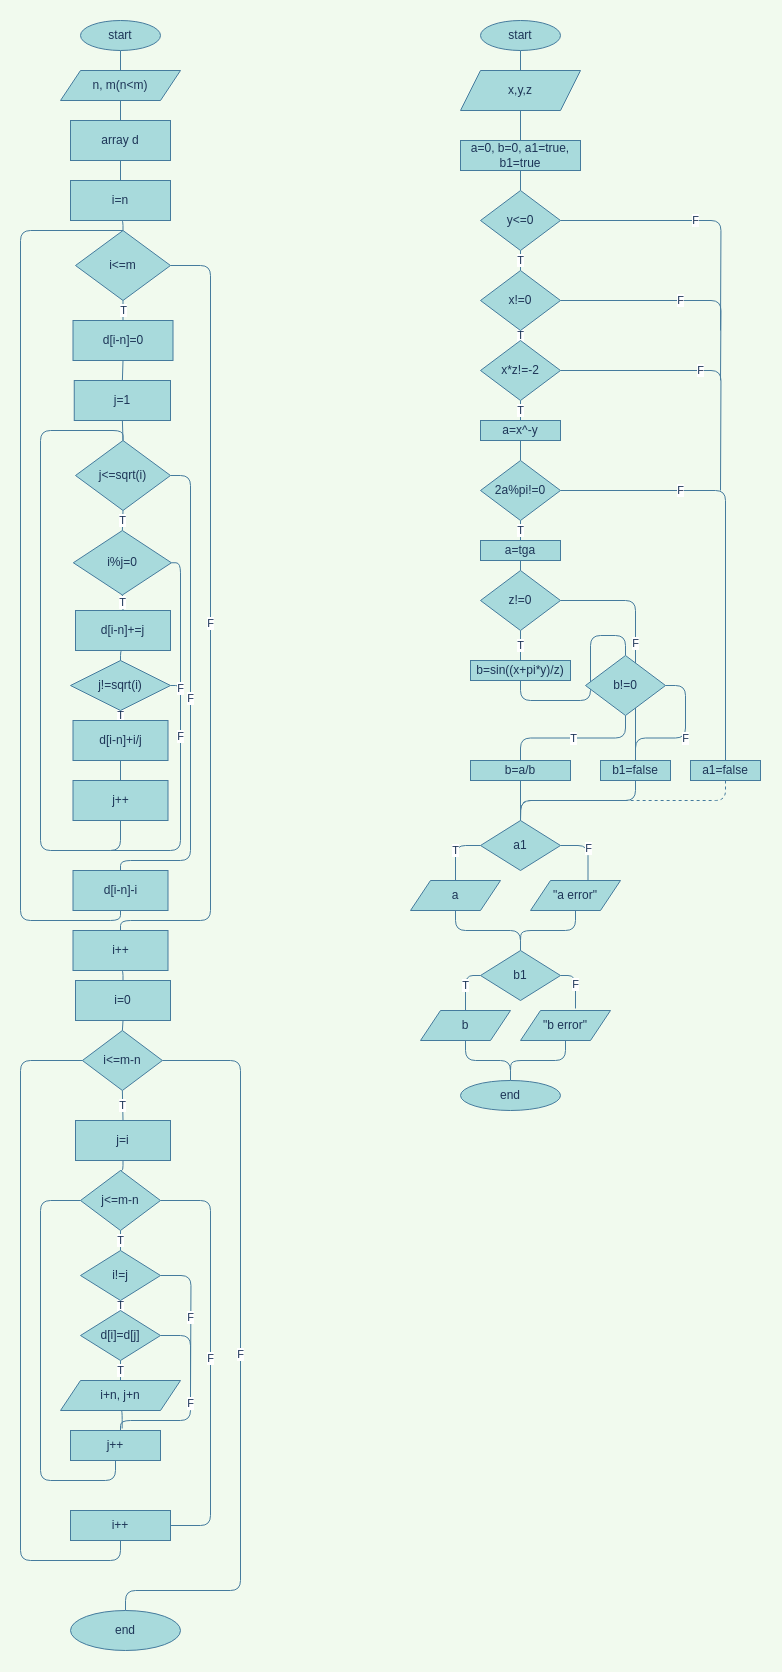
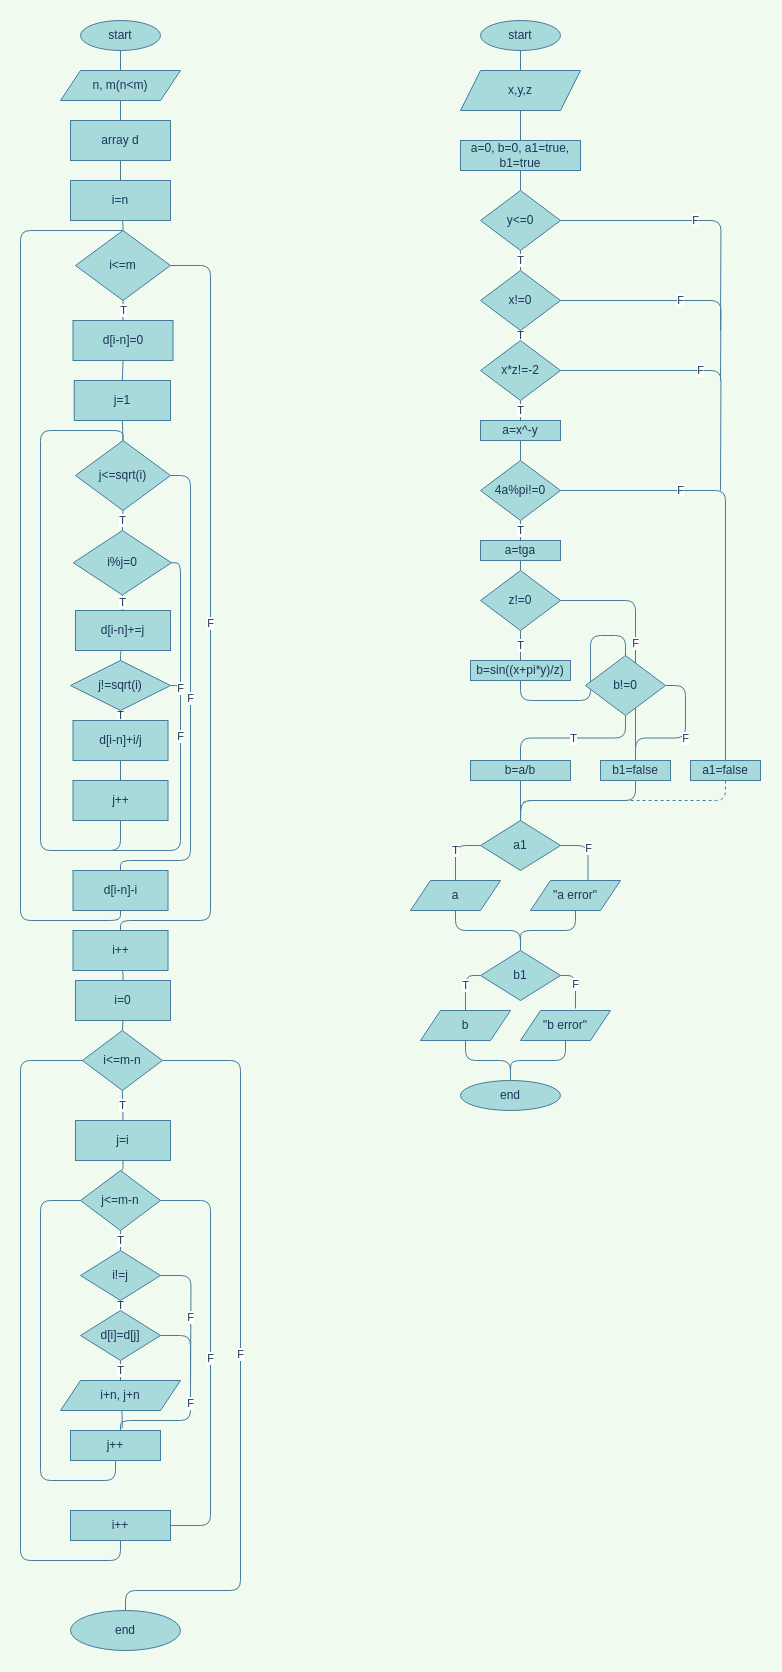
node "2a%pi!=0": label "2a%pi!=0" -> "4a%pi!=0"
